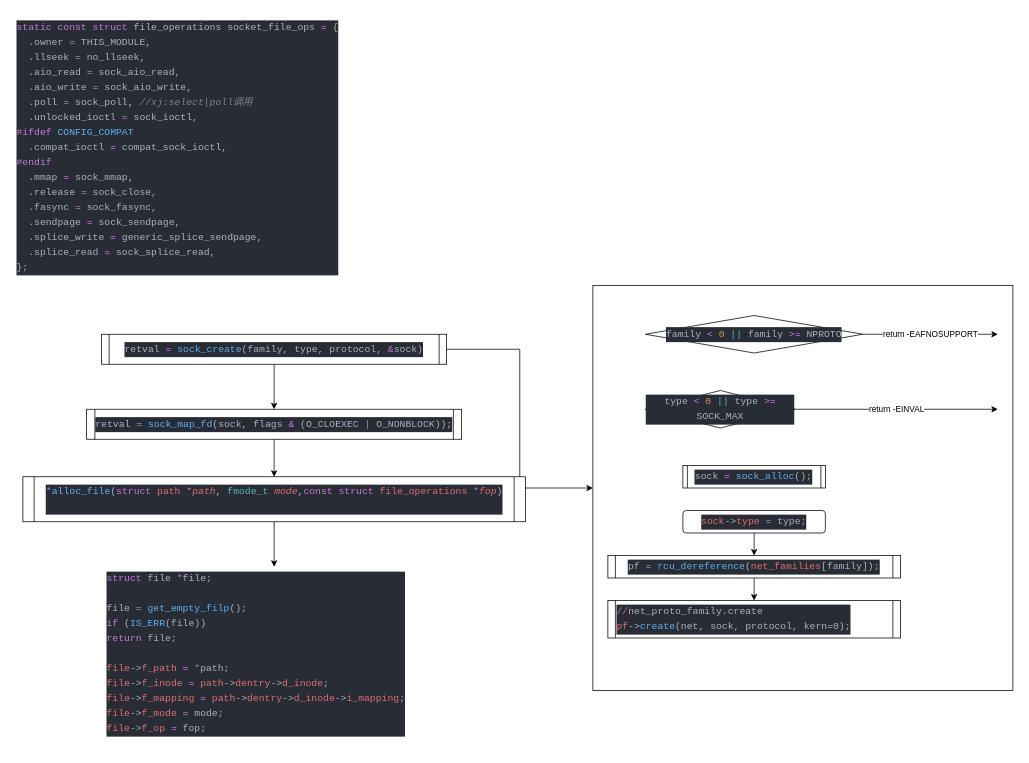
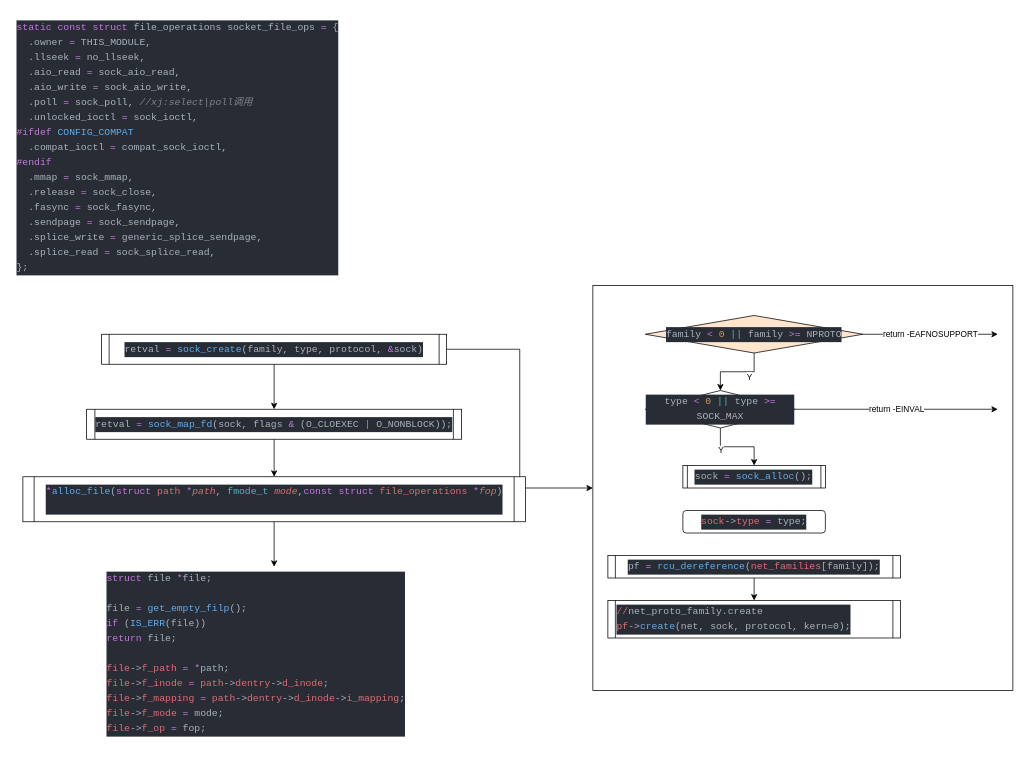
node "family < 0 || family >= NPROTO": fillcolor #ffffff -> #ffe6cc
edge "family < 0 || family >= NPROTO" -> "type < 0 || type >= SOCK_MAX": added, label "Y"
edge "type < 0 || type >= SOCK_MAX" -> "sock = sock_alloc();": added, label "Y"
edge "sock->type = type;" -> "pf = rcu_dereference(net_families[family]);": removed
